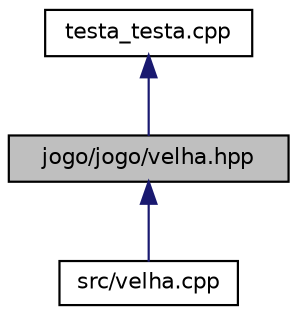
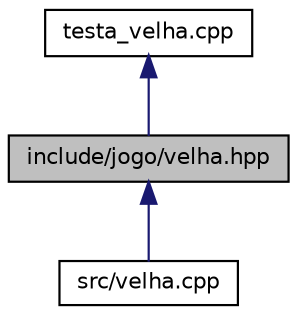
node "testa_testa.cpp": label "testa_testa.cpp" -> "testa_velha.cpp"
node "jogo/jogo/velha.hpp": label "jogo/jogo/velha.hpp" -> "include/jogo/velha.hpp"
